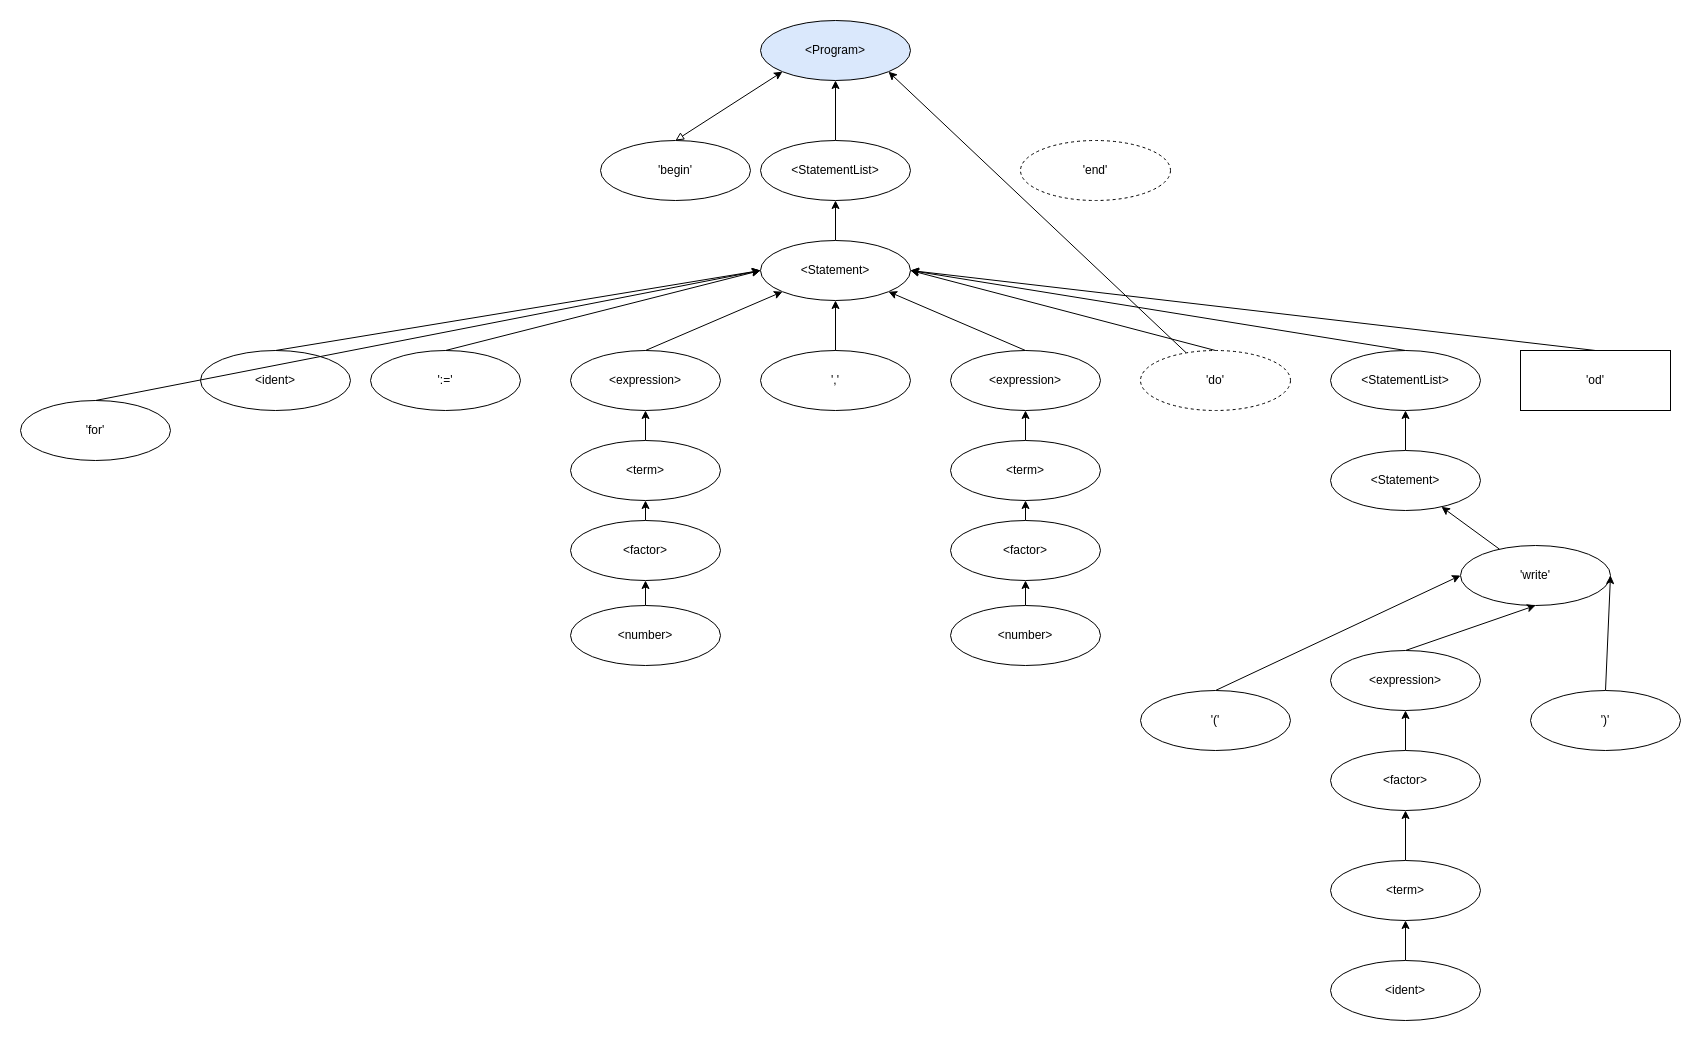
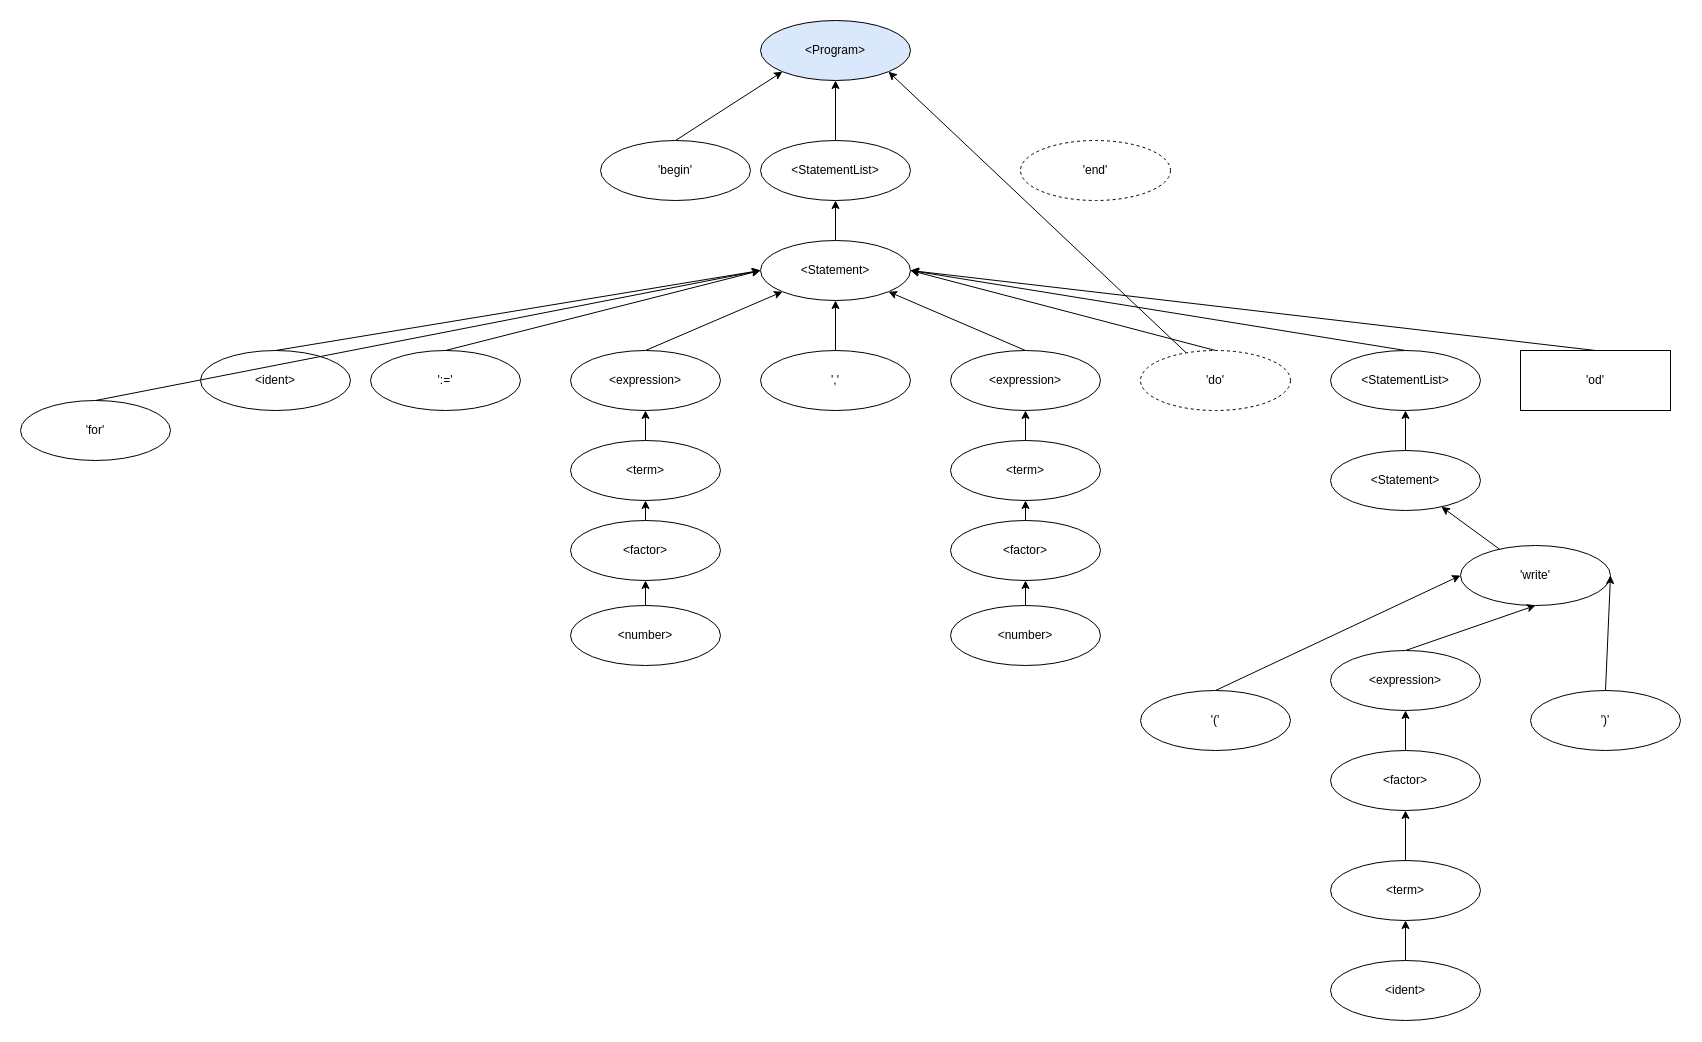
edge "<Program>" -- "'begin'": arrowhead block -> none
